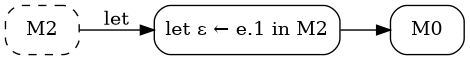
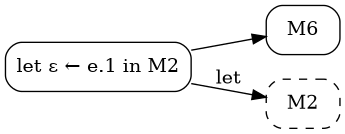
edge "M2" -> "let ε ← e.1 in M2": reversed
node "M0": label "M0" -> "M6"
